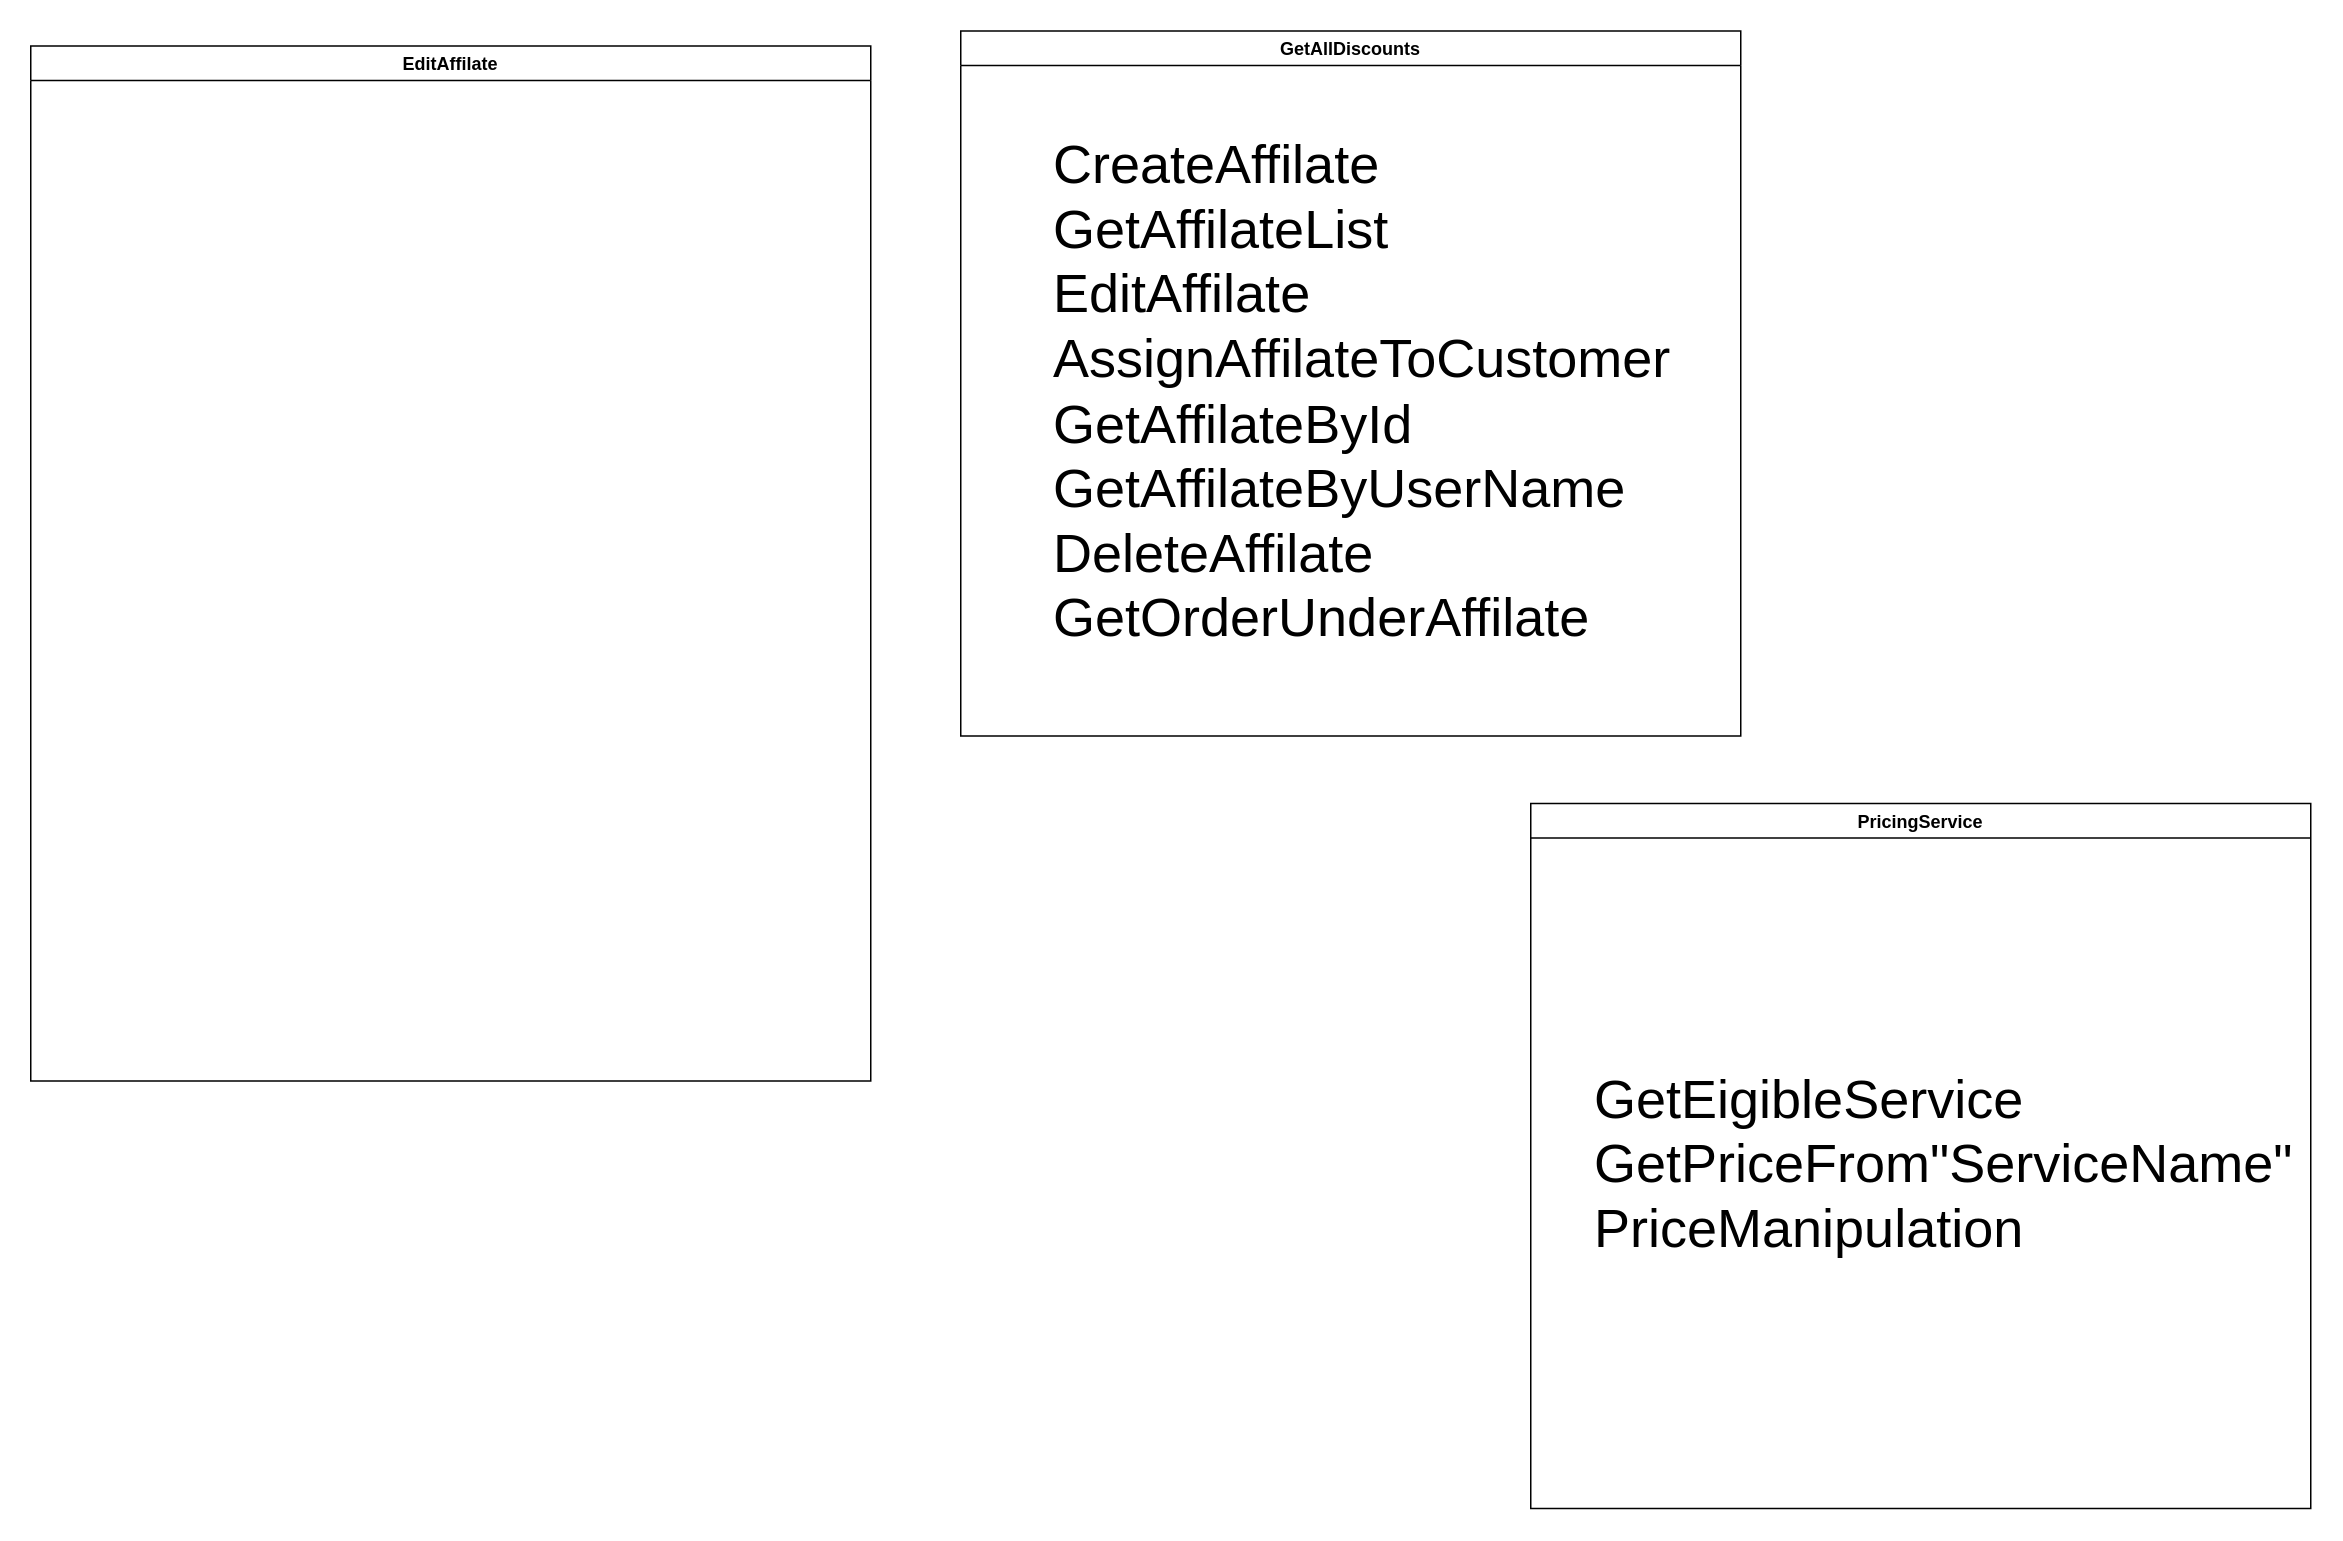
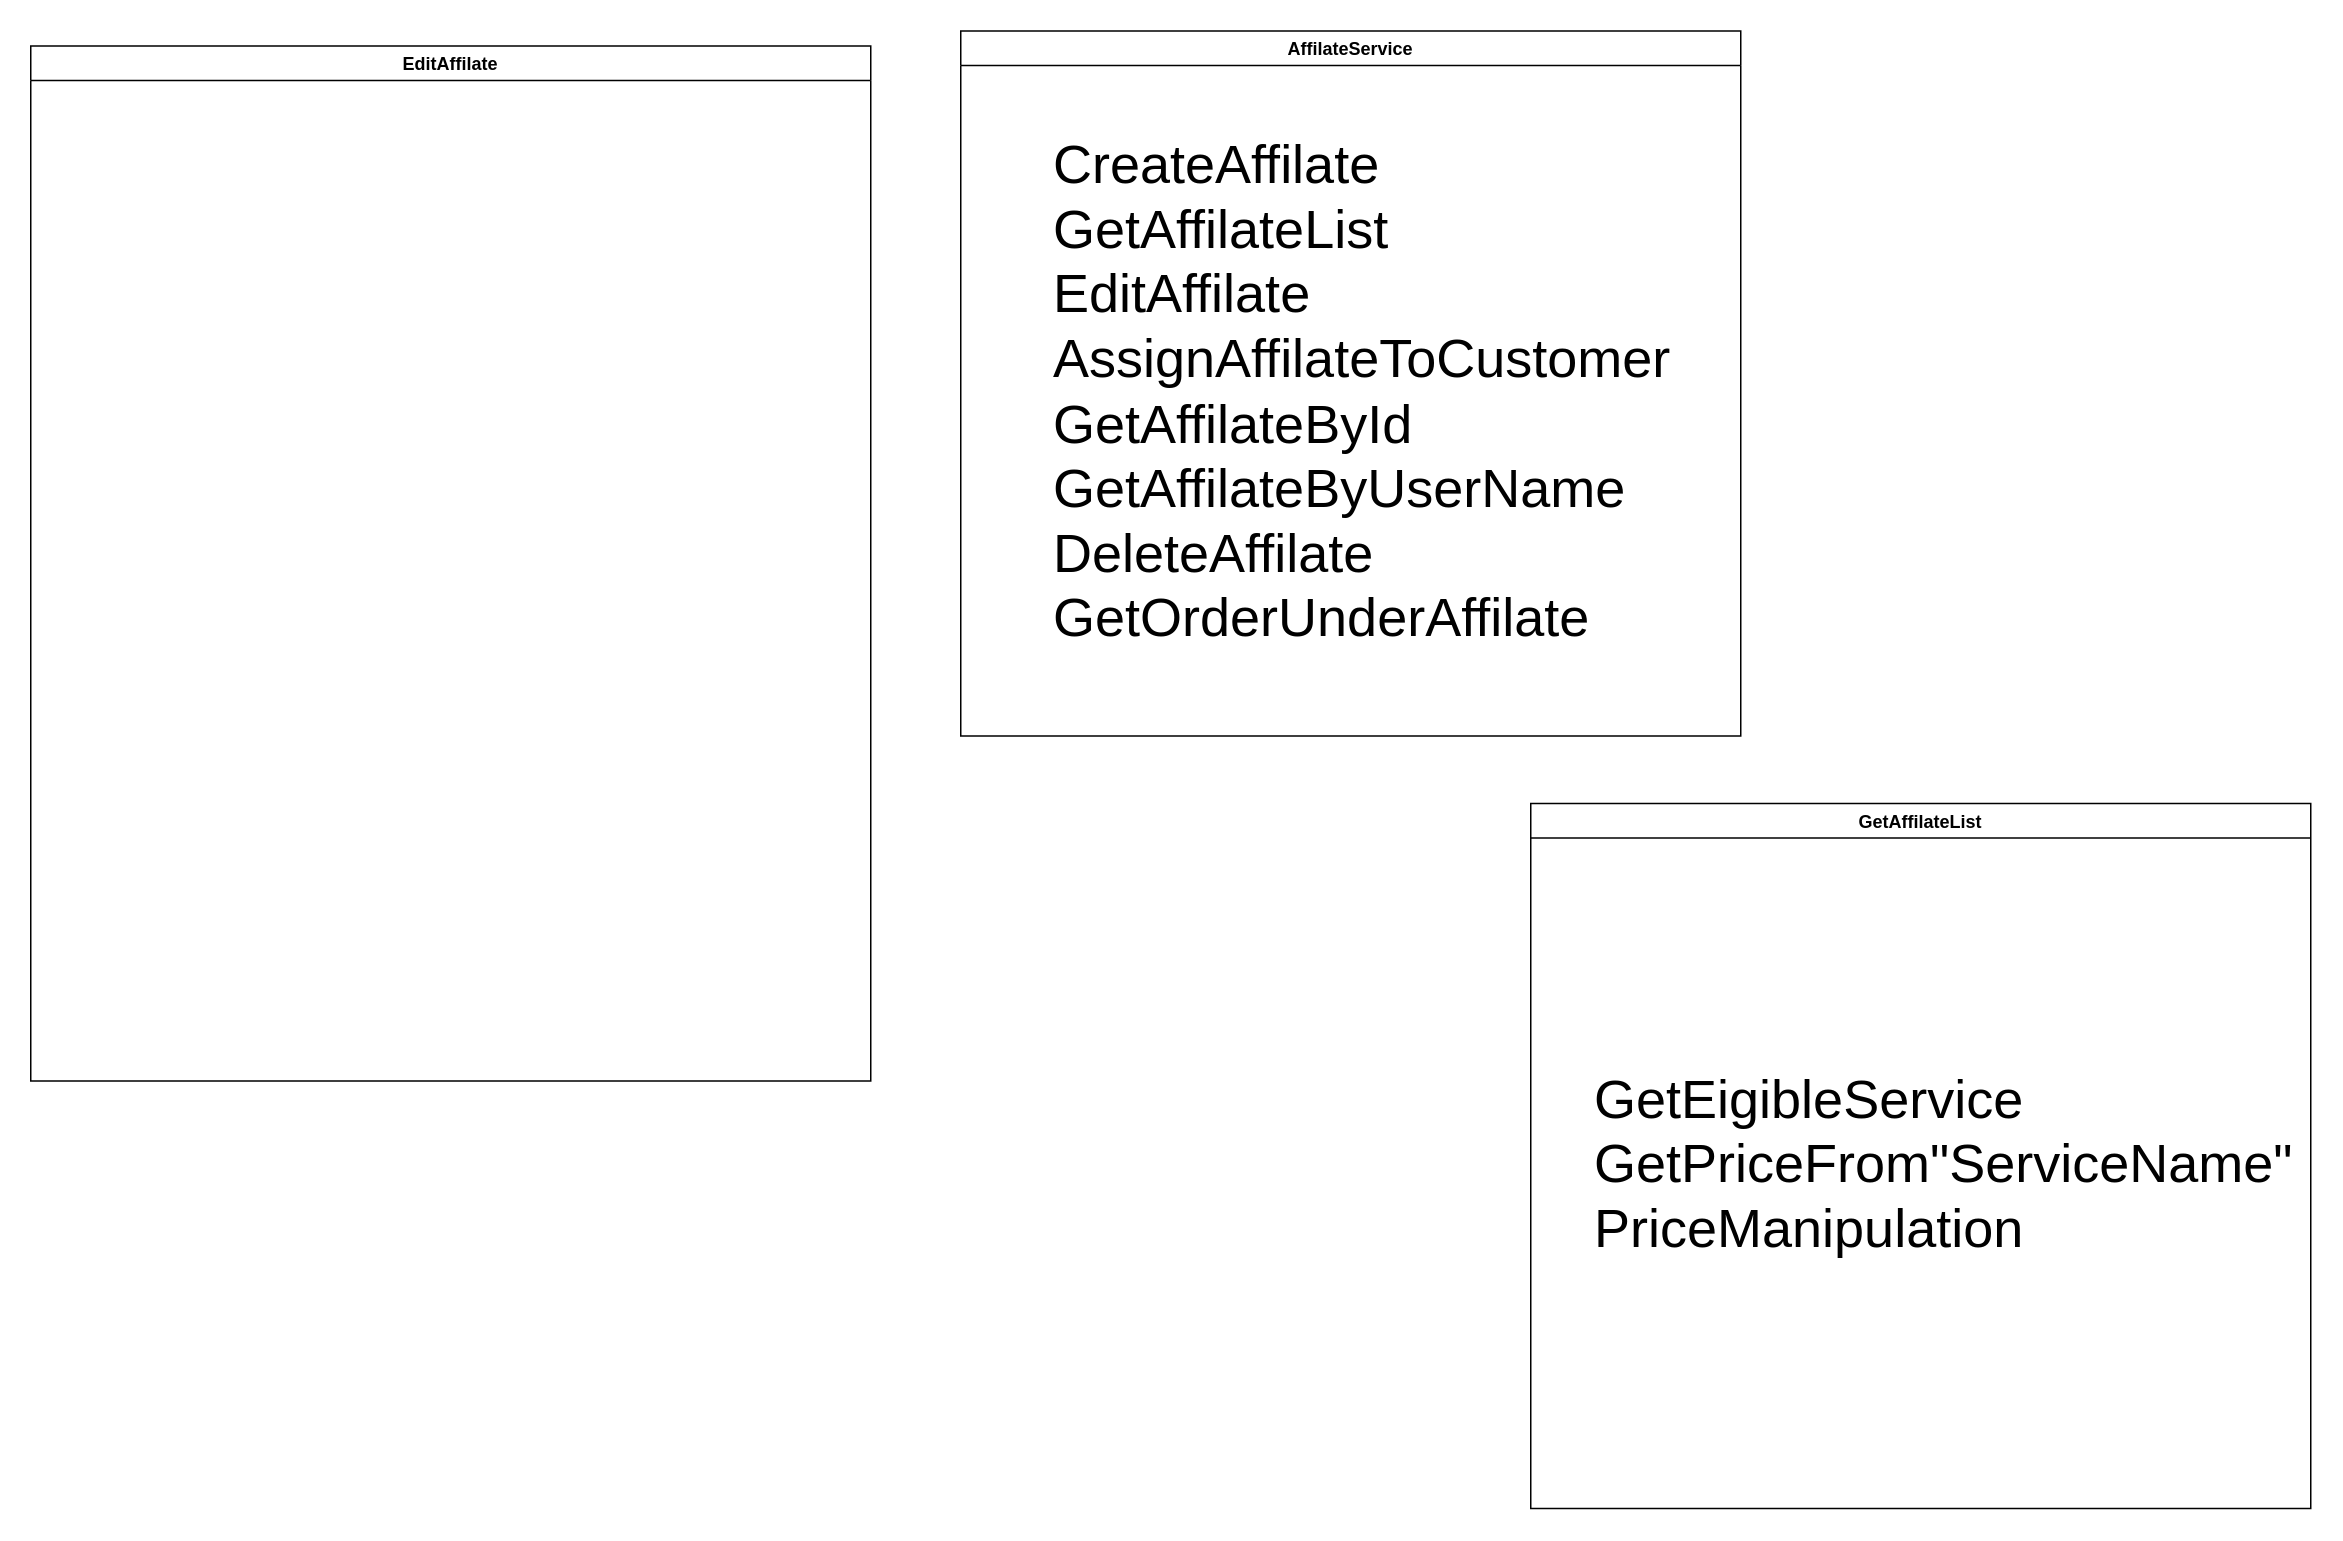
node "GetAllDiscounts": label "GetAllDiscounts" -> "AffilateService"
node "PricingService": label "PricingService" -> "GetAffilateList"
